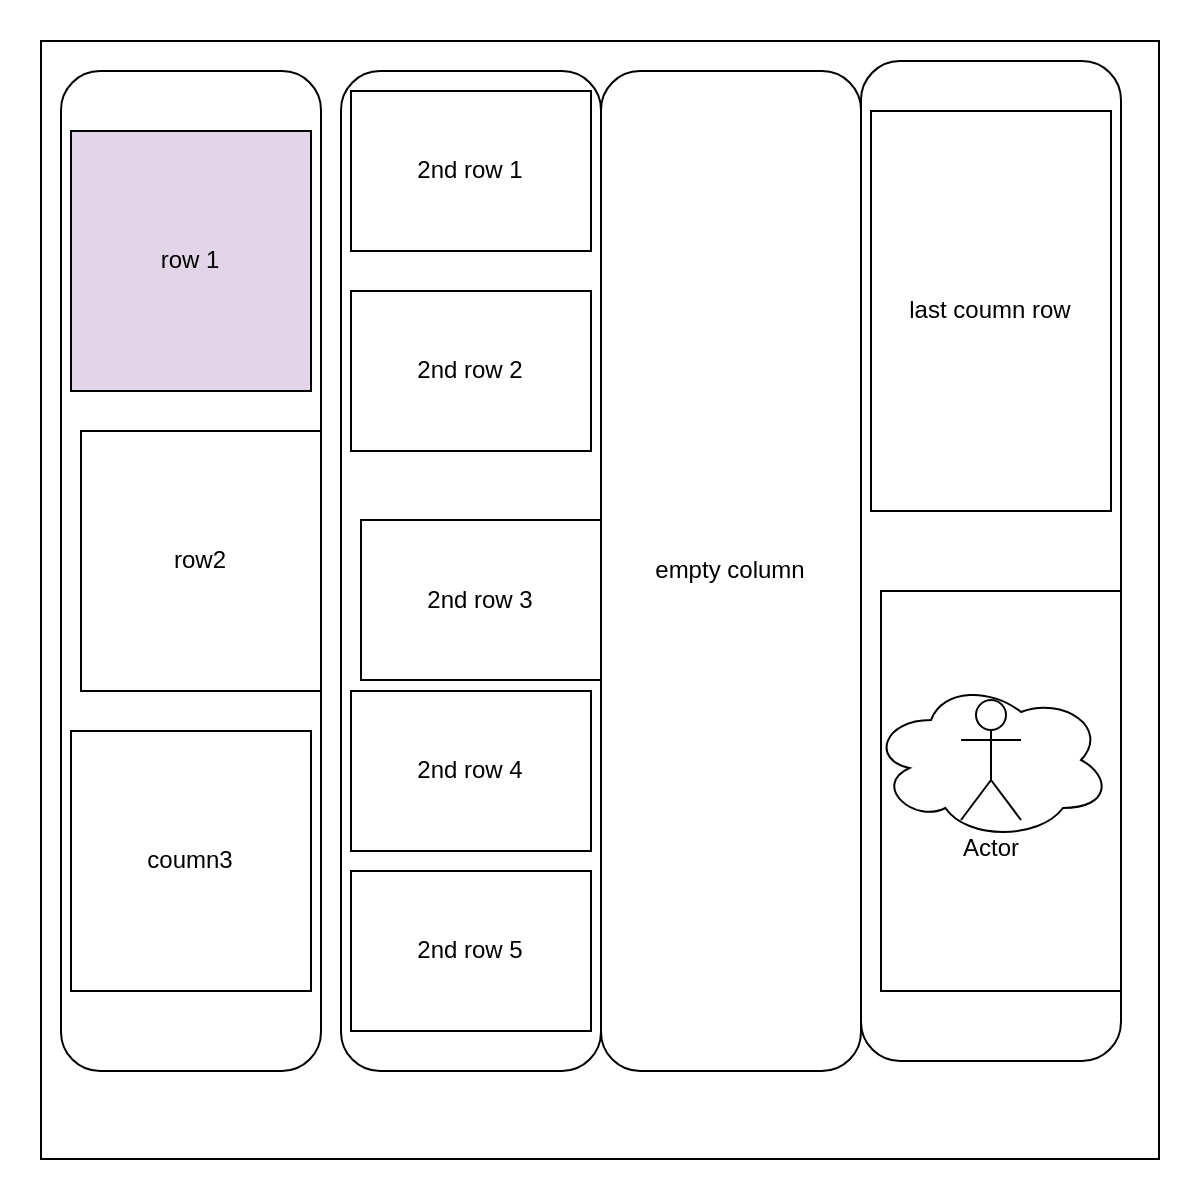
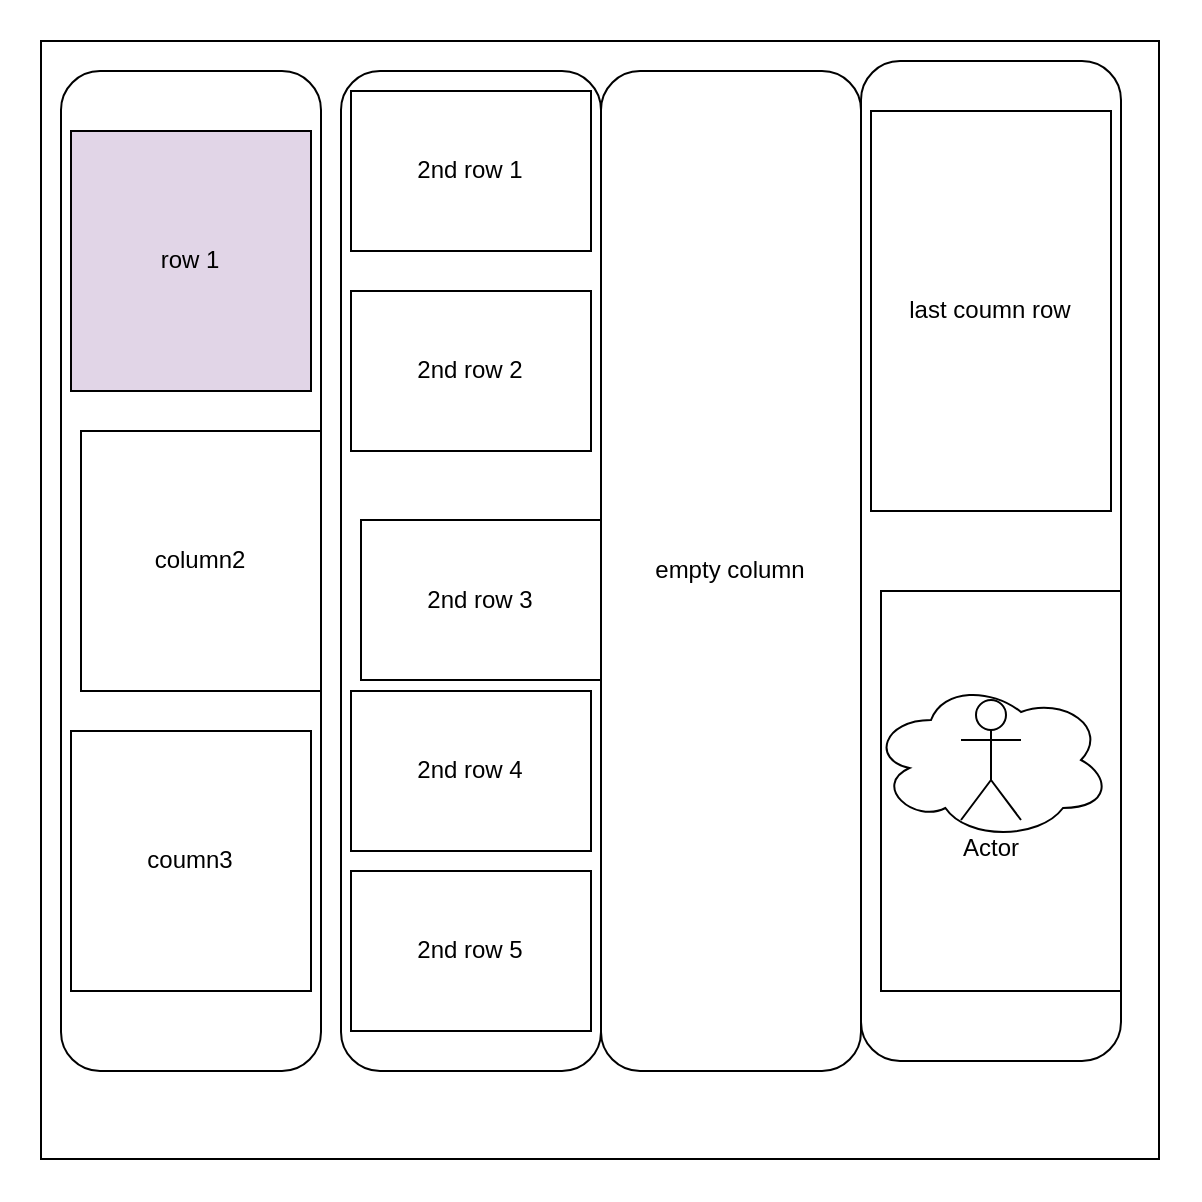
node "row2": label "row2" -> "column2"
